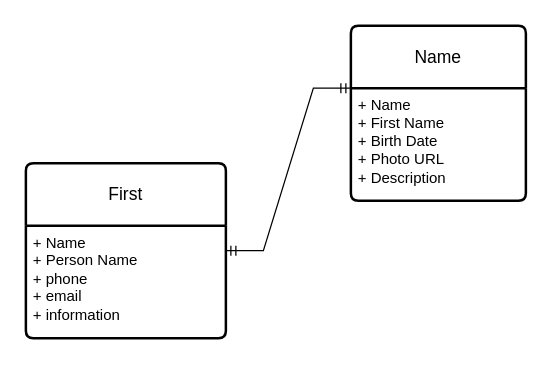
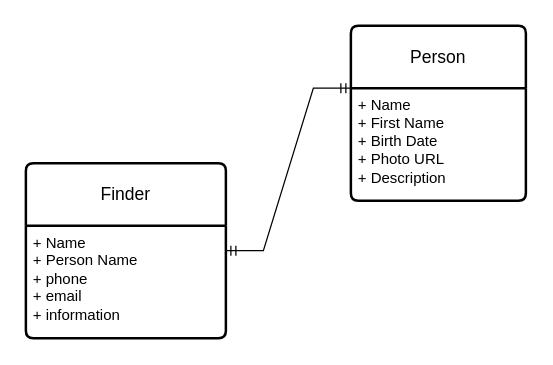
node "Name": label "Name" -> "Person"
node "First": label "First" -> "Finder"
